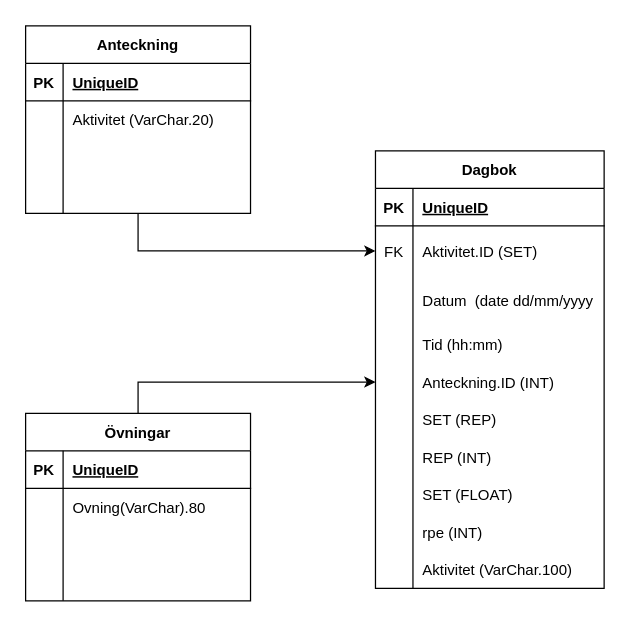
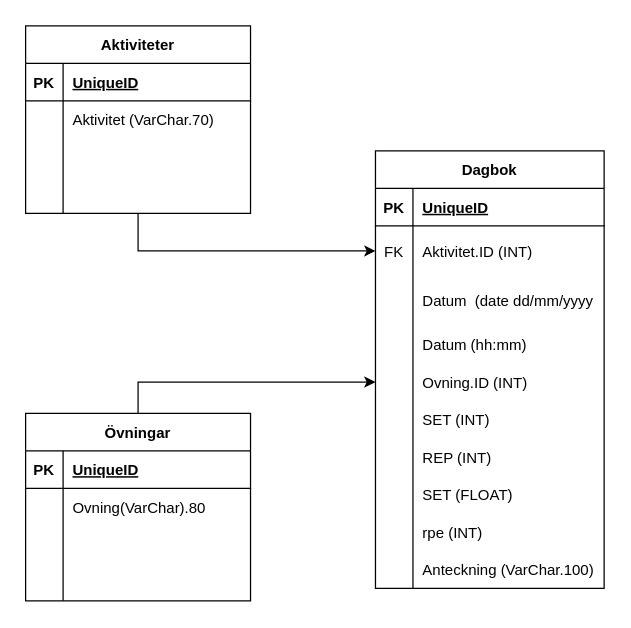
node "Anteckning": label "Anteckning" -> "Aktiviteter"
node "Aktivitet (VarChar.20)": label "Aktivitet (VarChar.20)" -> "Aktivitet (VarChar.70)"
node "Aktivitet.ID (SET)": label "Aktivitet.ID (SET)" -> "Aktivitet.ID (INT)"
node "Tid (hh:mm)": label "Tid (hh:mm)" -> "Datum (hh:mm)"
node "Anteckning.ID (INT)": label "Anteckning.ID (INT)" -> "Ovning.ID (INT)"
node "SET (REP)": label "SET (REP)" -> "SET (INT)"
node "Aktivitet (VarChar.100)": label "Aktivitet (VarChar.100)" -> "Anteckning (VarChar.100)"
